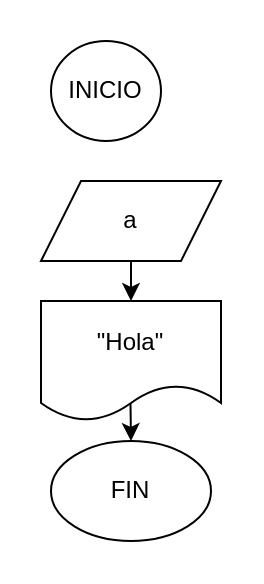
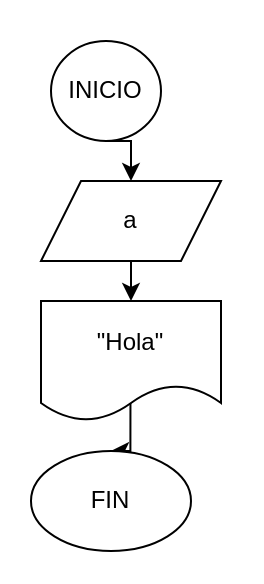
edge "INICIO" -> "a": added
node "FIN": moved (131, 491) -> (111, 501)
